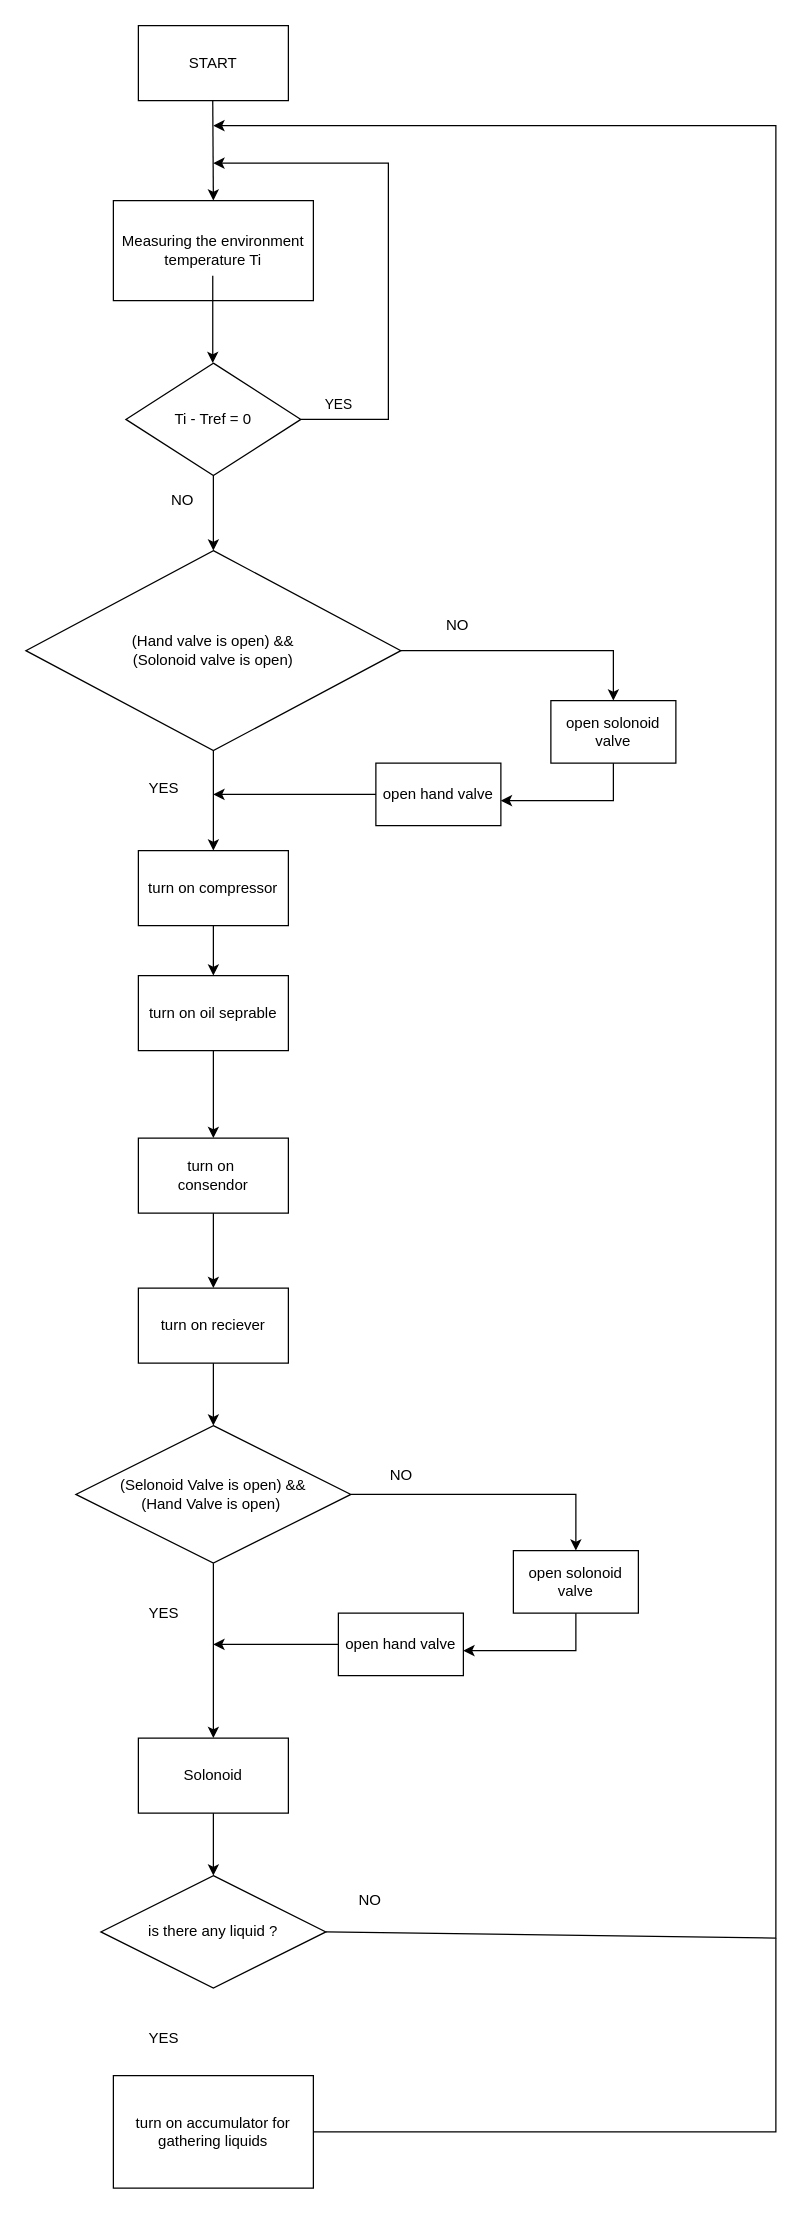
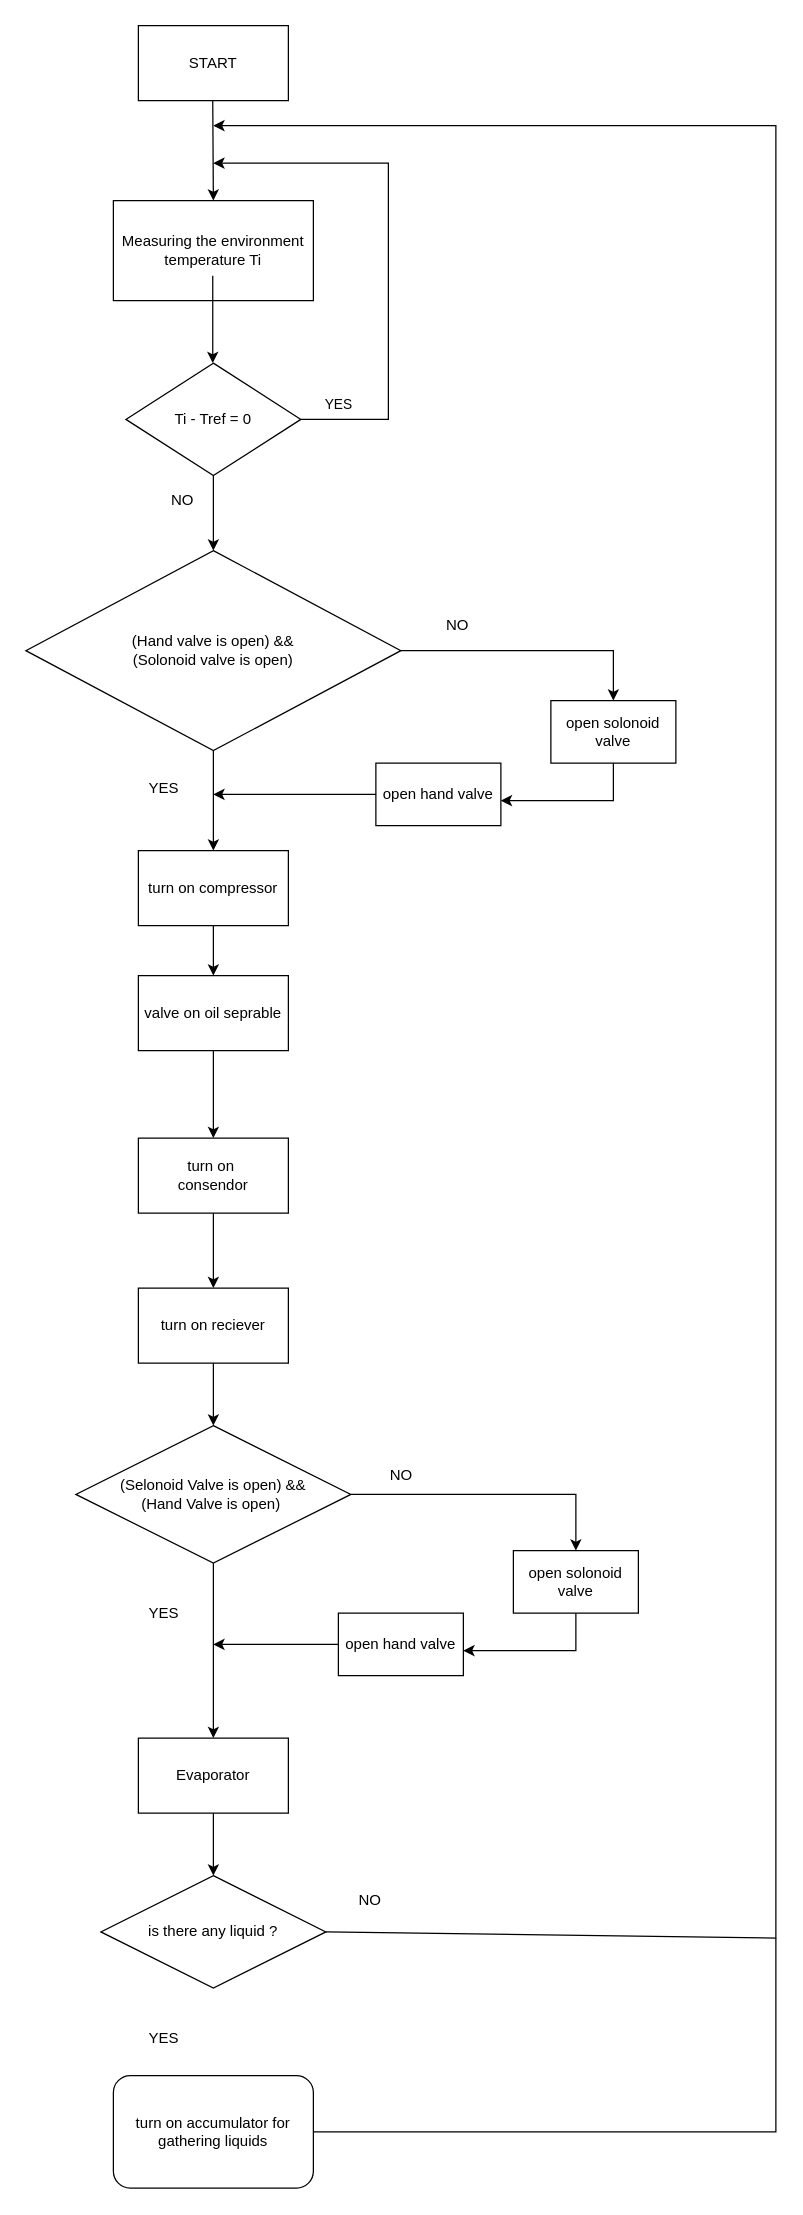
node "turn on oil seprable": label "turn on oil seprable" -> "valve on oil seprable"
node "Solonoid": label "Solonoid" -> "Evaporator"
node "turn on accumulator for gathering liquids": shape rectangle -> rounded rectangle
